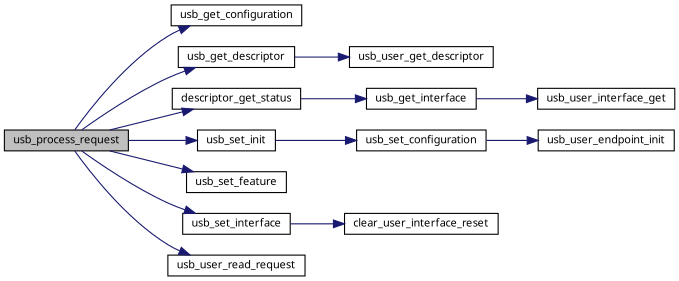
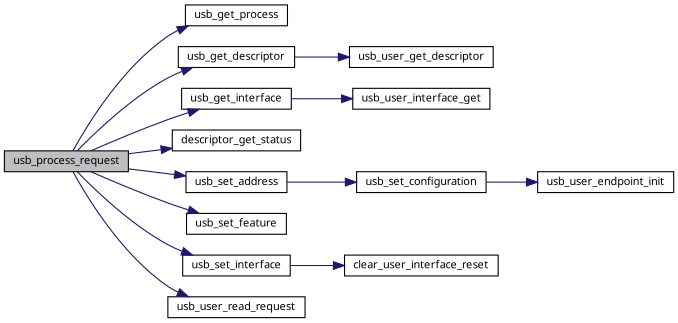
node "usb_get_configuration": label "usb_get_configuration" -> "usb_get_process"
edge "descriptor_get_status" -> "usb_get_interface": now "usb_process_request" -> "usb_get_interface"
node "usb_set_init": label "usb_set_init" -> "usb_set_address"
